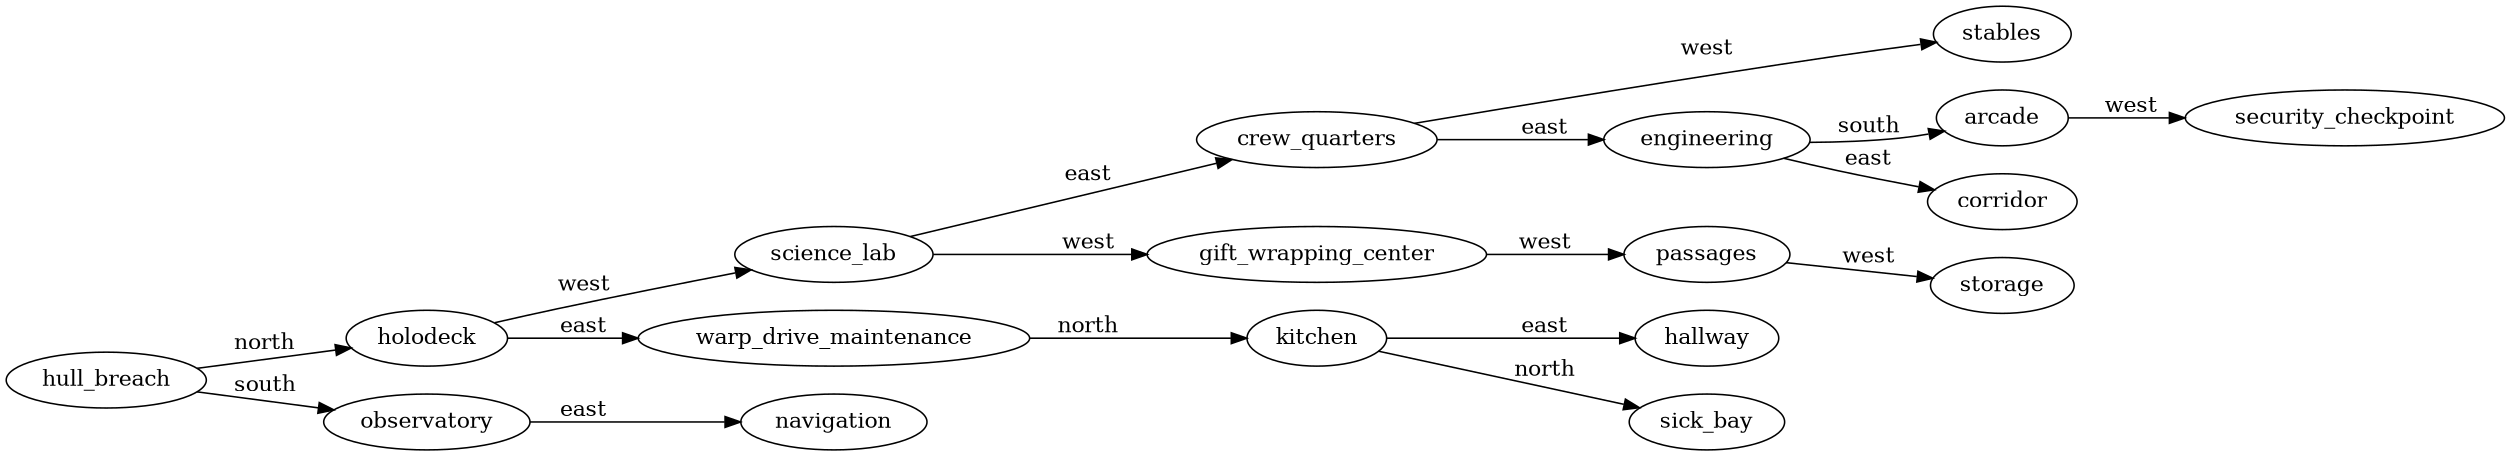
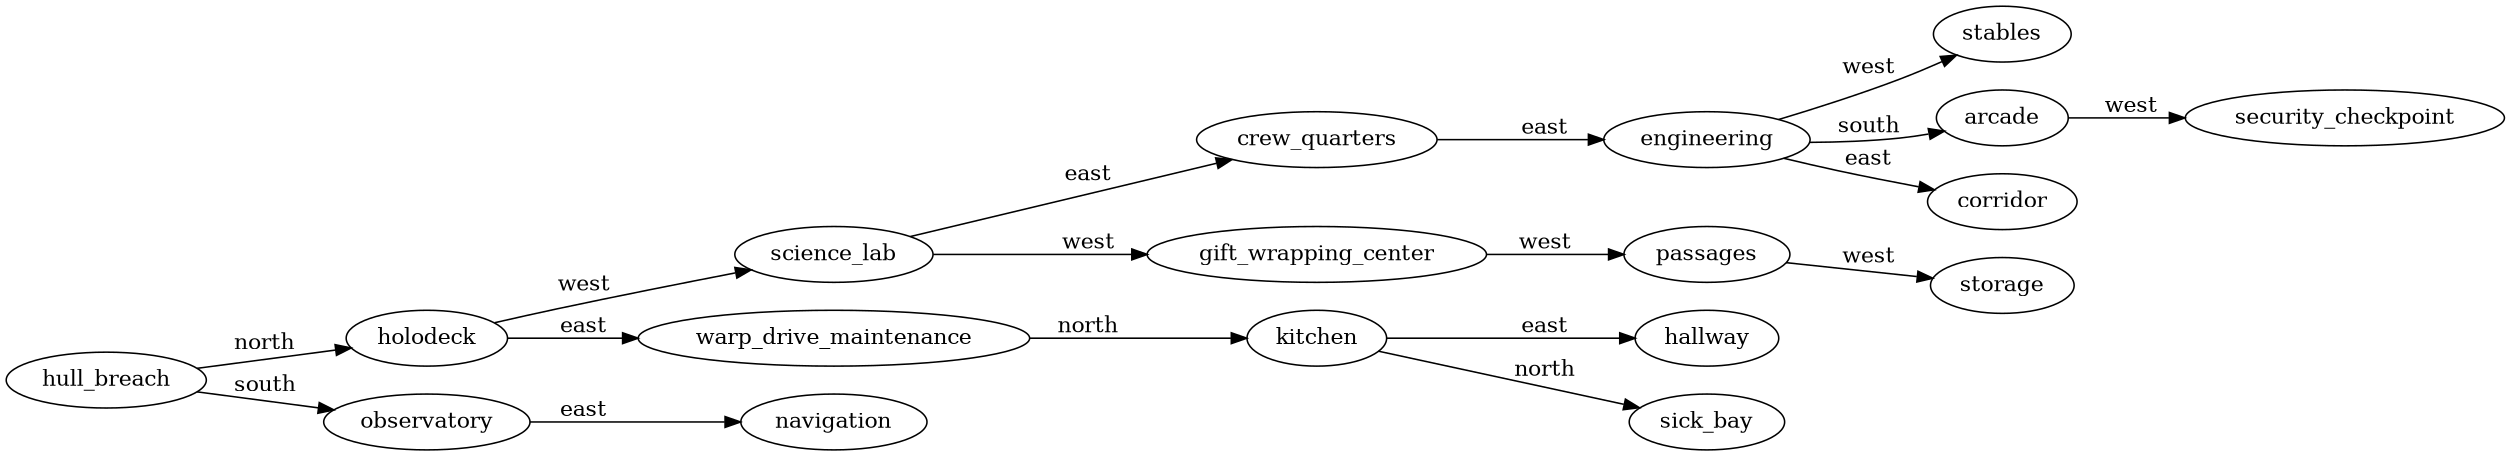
edge "crew_quarters" -> "stables": now "engineering" -> "stables"
